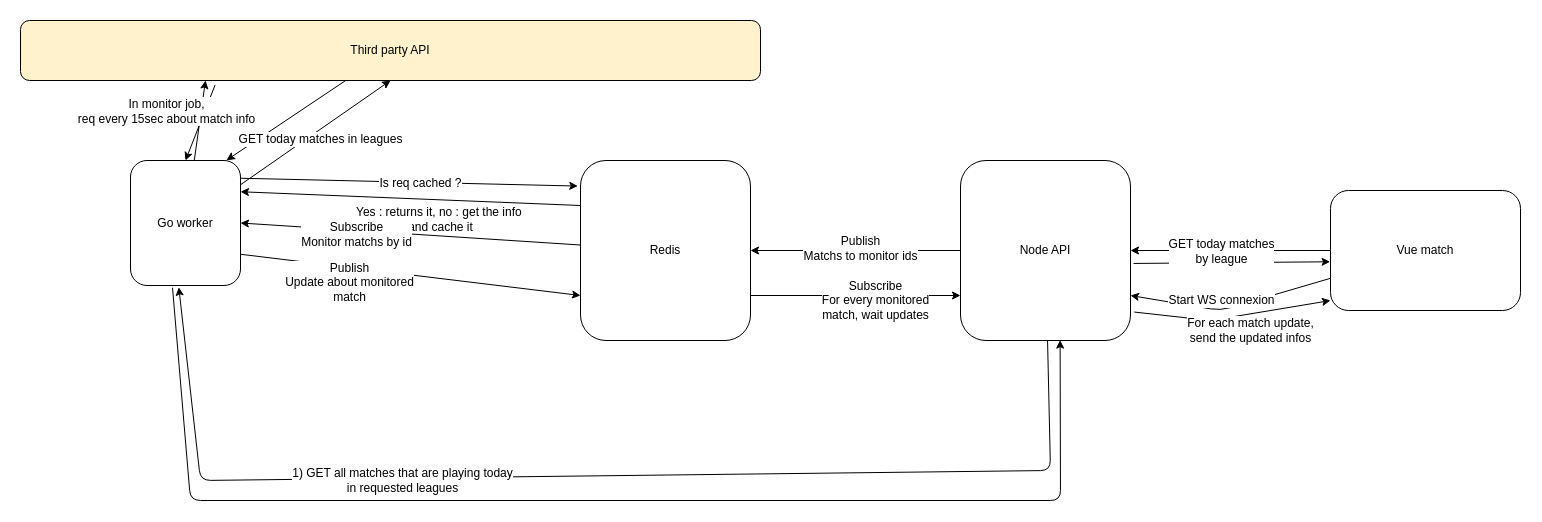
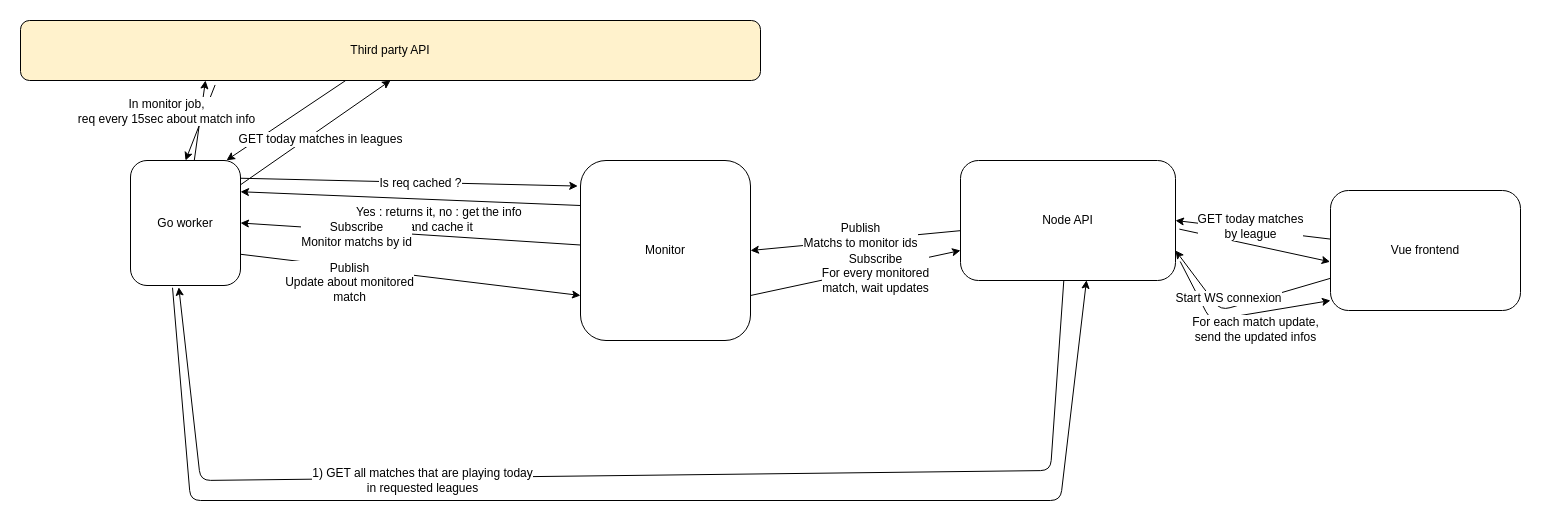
node "Redis": label "Redis" -> "Monitor"
node "Node API": size 170x180 -> 215x120
node "Vue match": label "Vue match" -> "Vue frontend"
